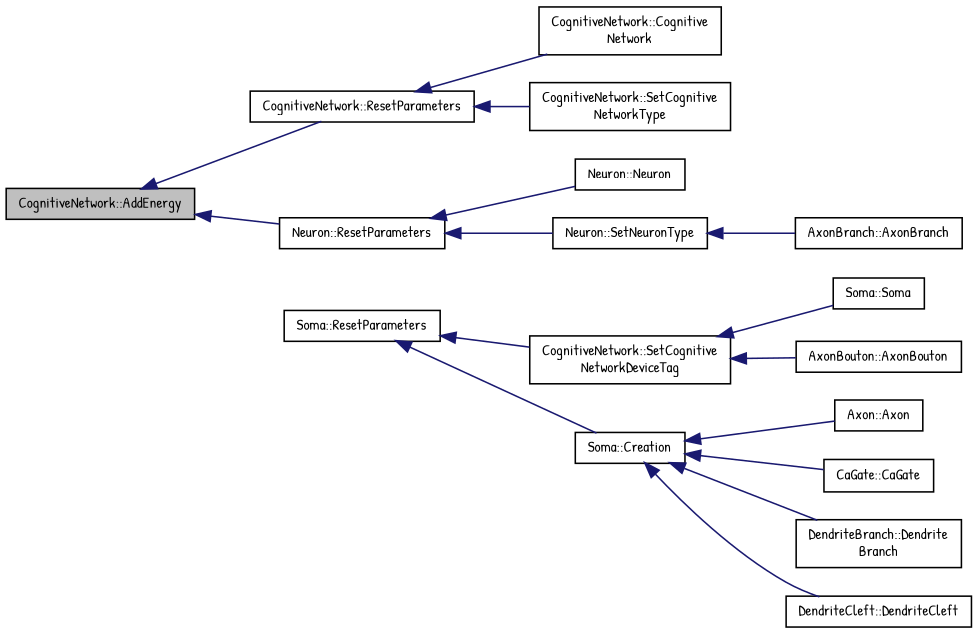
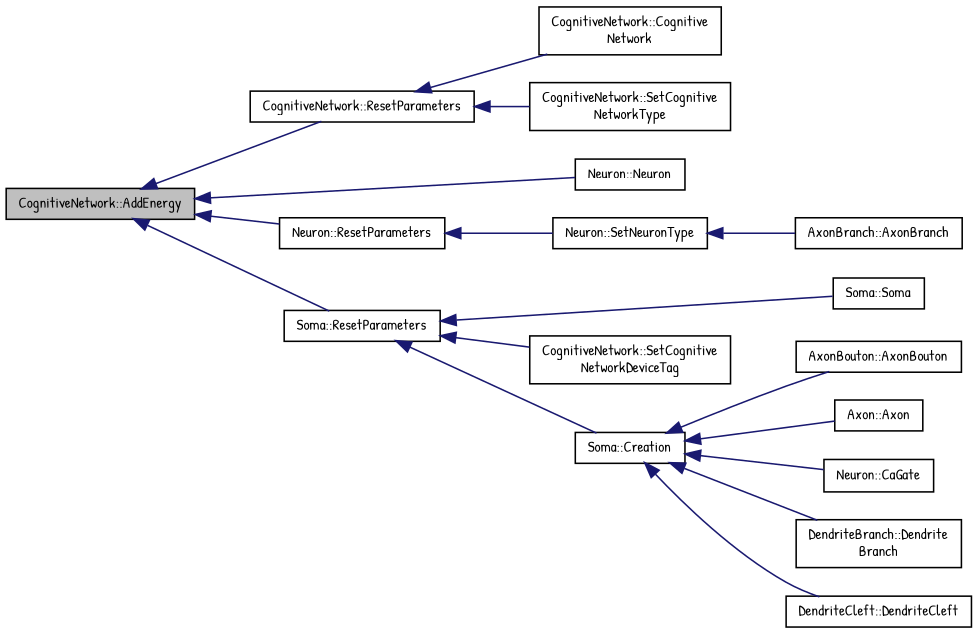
edge "Neuron::Neuron" -> "Neuron::ResetParameters": now "Neuron::Neuron" -> "CognitiveNetwork::AddEnergy"
edge "Soma::ResetParameters" -> "CognitiveNetwork::AddEnergy": added
edge "Soma::Soma" -> "CognitiveNetwork::SetCognitive NetworkDeviceTag": now "Soma::Soma" -> "Soma::ResetParameters"
edge "AxonBouton::AxonBouton" -> "CognitiveNetwork::SetCognitive NetworkDeviceTag": now "AxonBouton::AxonBouton" -> "Soma::Creation"
node "CaGate::CaGate": label "CaGate::CaGate" -> "Neuron::CaGate"
